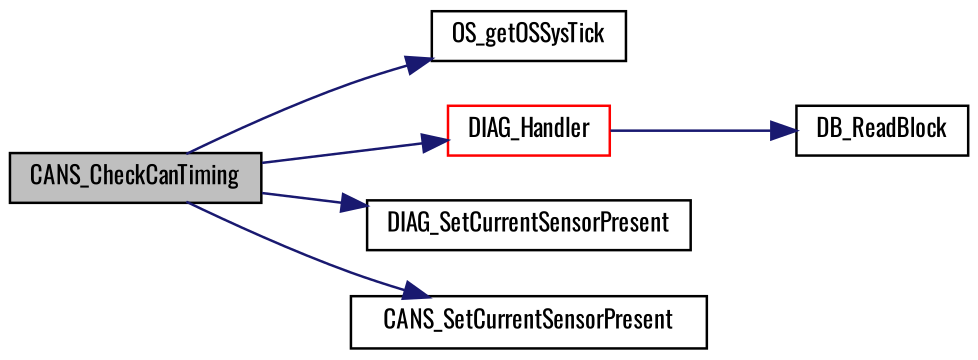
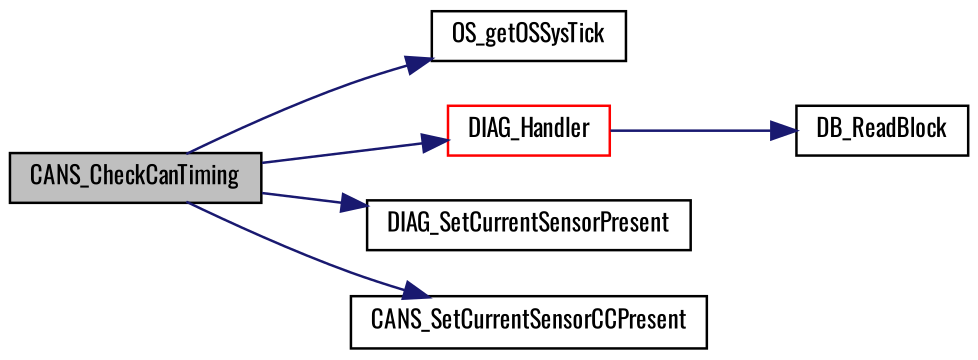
node "CANS_SetCurrentSensorPresent": label "CANS_SetCurrentSensorPresent" -> "CANS_SetCurrentSensorCCPresent"
